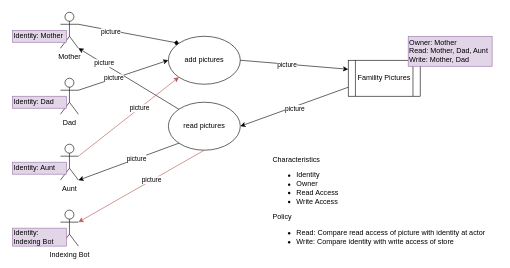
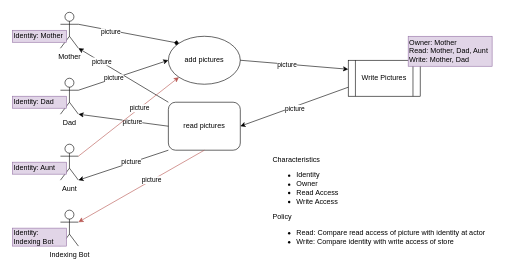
node "Famility Pictures": label "Famility Pictures" -> "Write Pictures"
edge "read pictures" -> "Dad": added, label "picture"
node "read pictures": shape ellipse -> rounded rectangle
